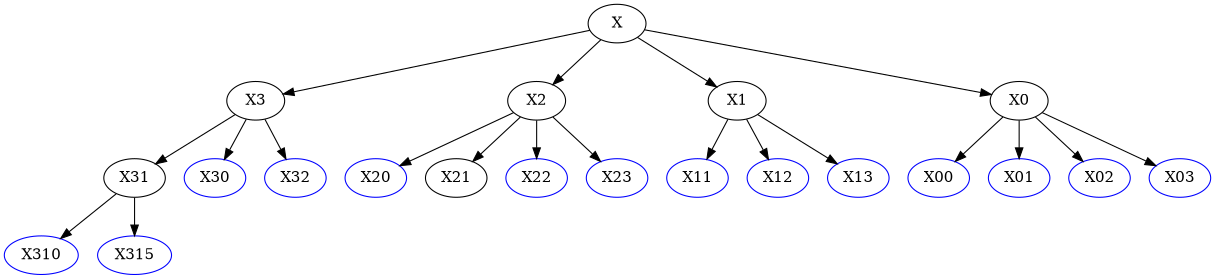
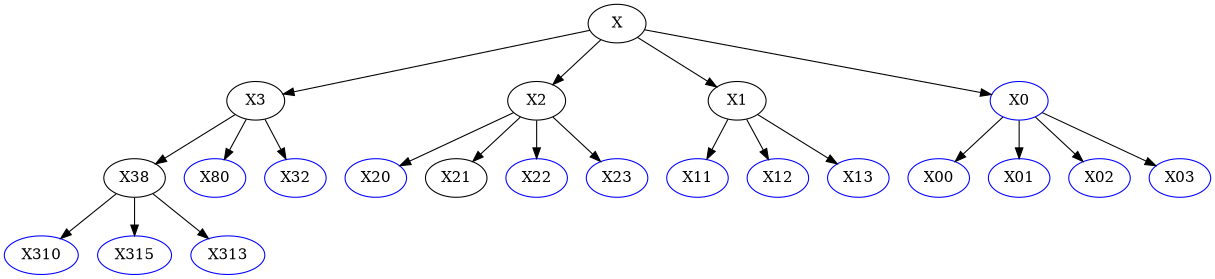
node "X0": color black -> blue
node "X31": label "X31" -> "X38"
node "X30": label "X30" -> "X80"
node "X313": added
